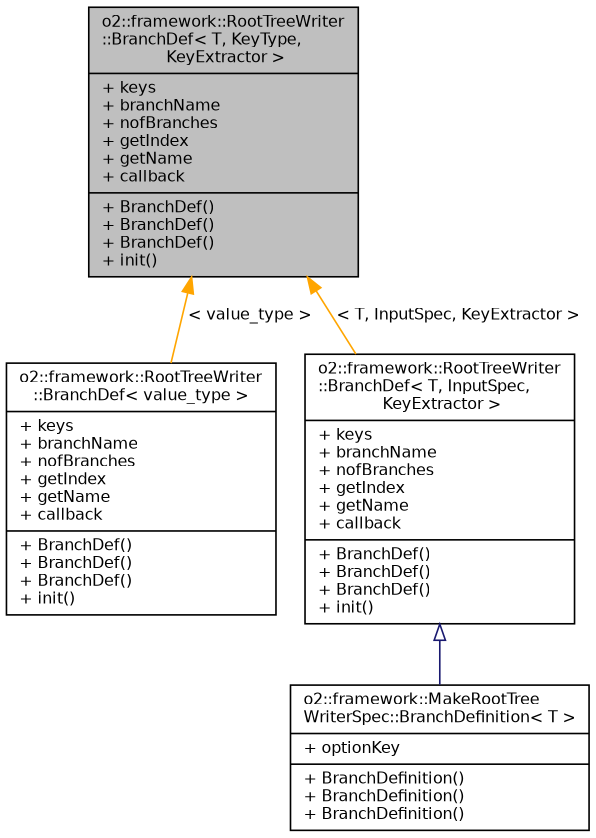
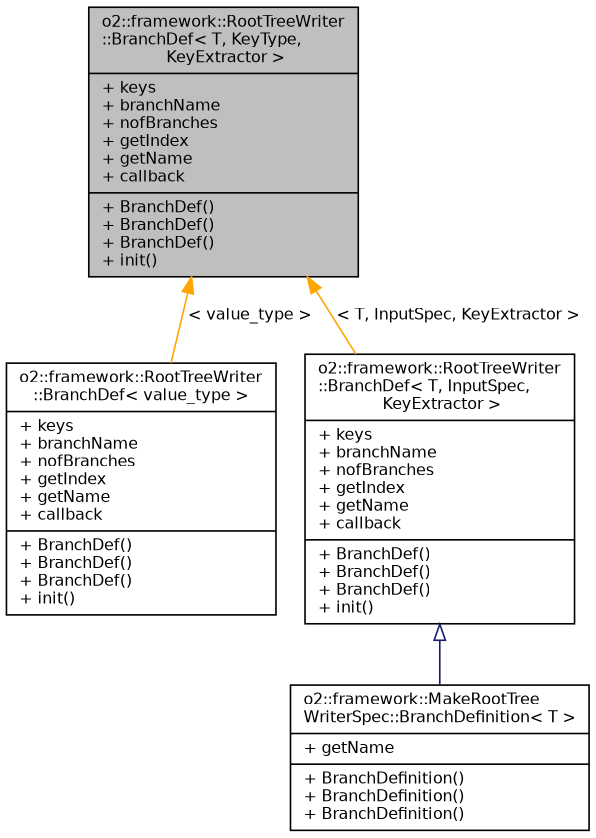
node "o2::framework::MakeRootTree": text "+ optionKey" -> "+ getName"
